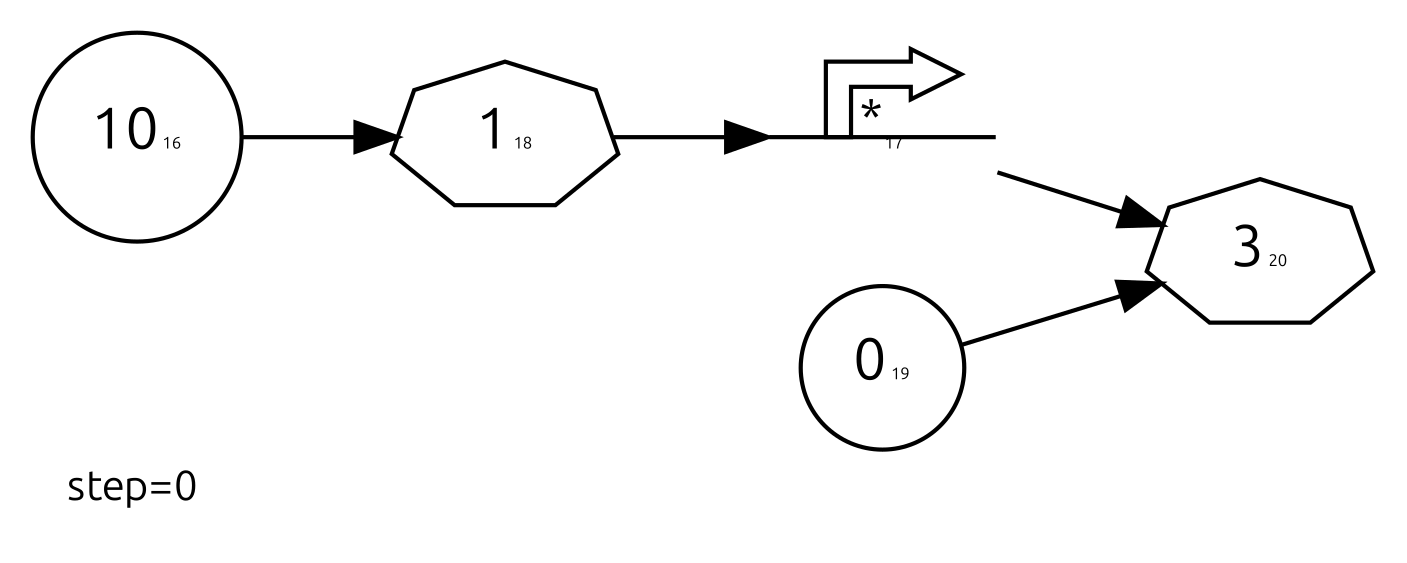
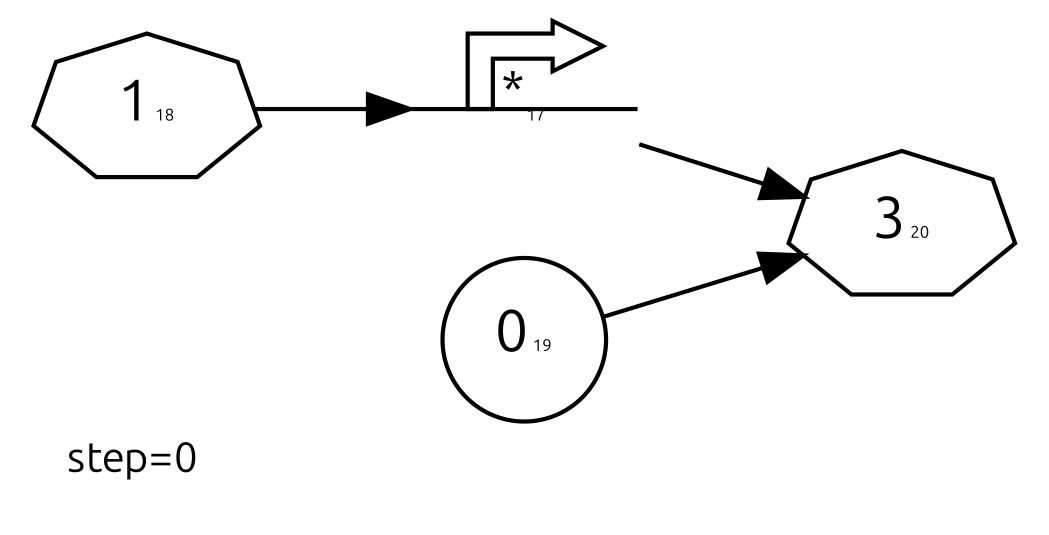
node "10": removed
